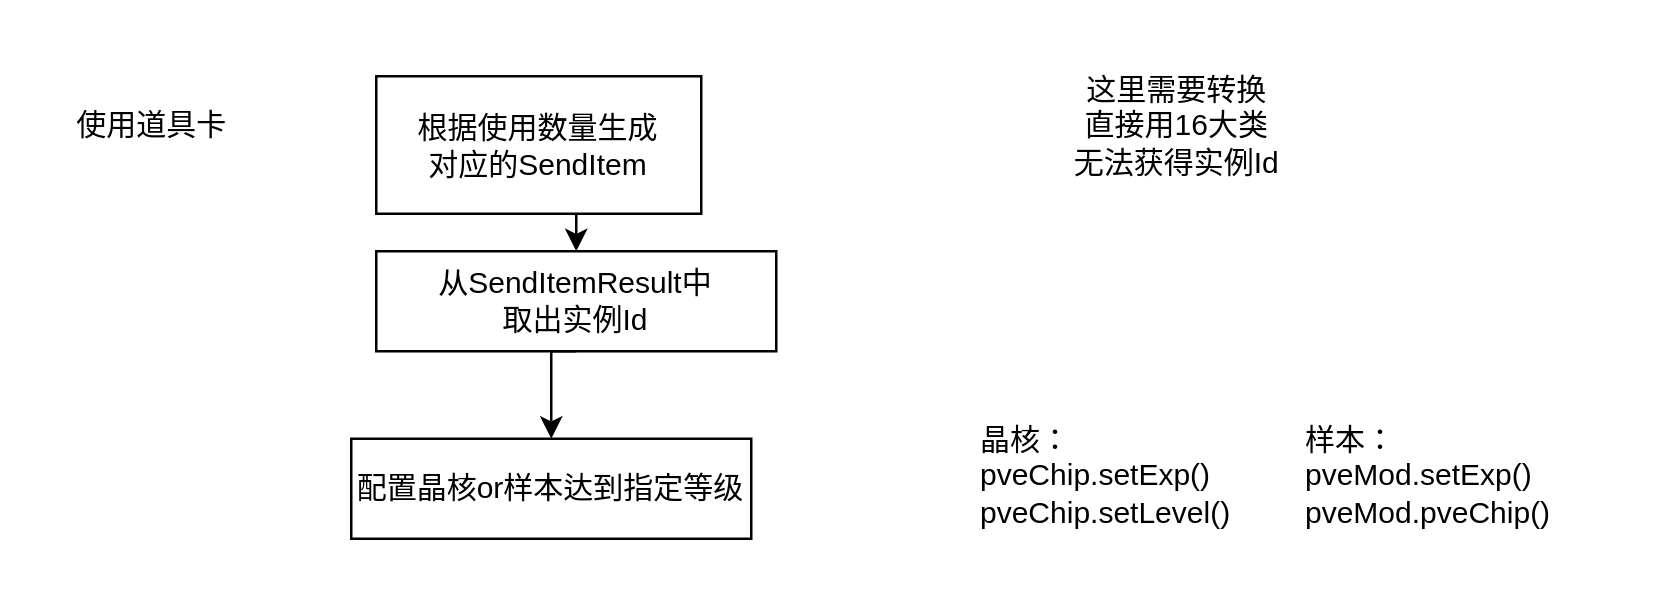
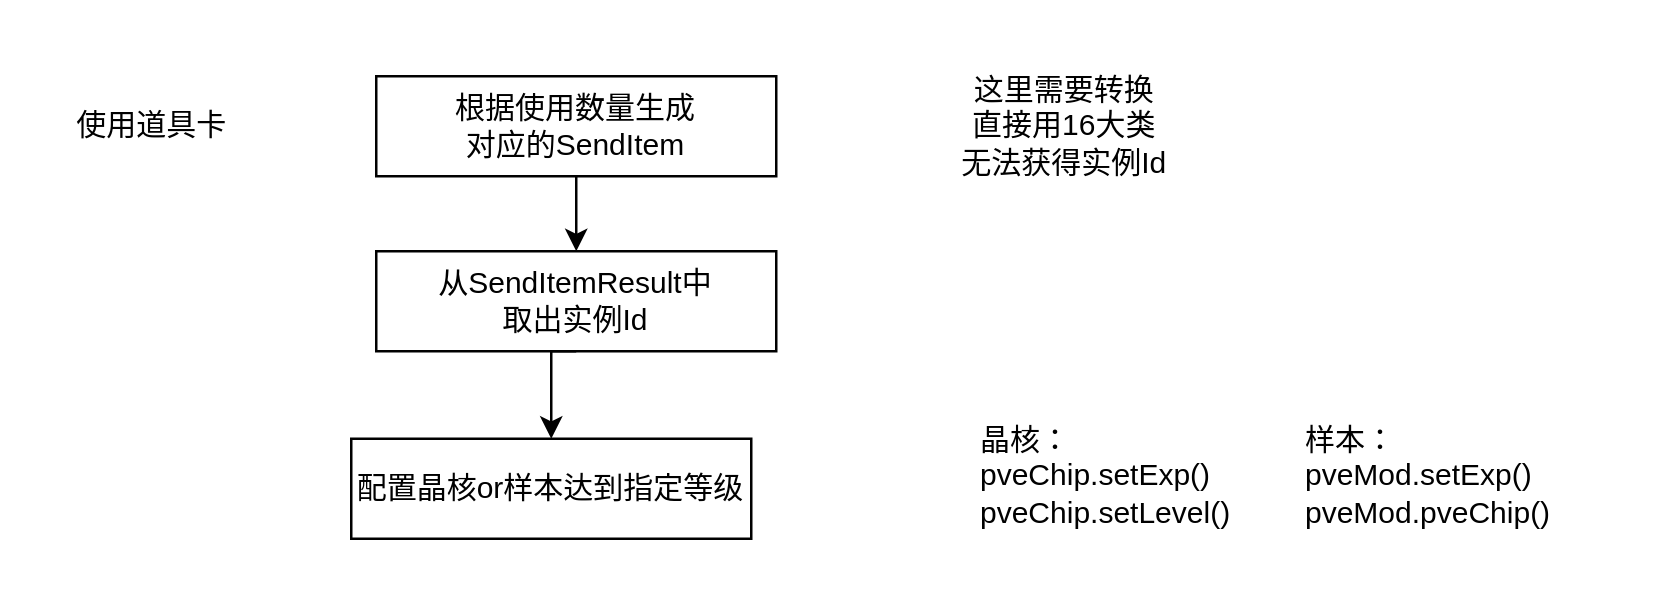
node "这里需要转换 直接用16大类 无法获得实例Id": moved (1176, 126) -> (1064, 126)
node "根据使用数量生成 对应的SendItem": size 325x138 -> 400x100
